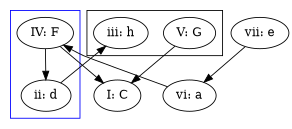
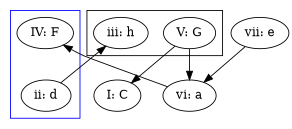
edge "IV: F" -> "I: C": removed
edge "IV: F" -> "ii: d": removed
edge "V: G" -> "vi: a": added
